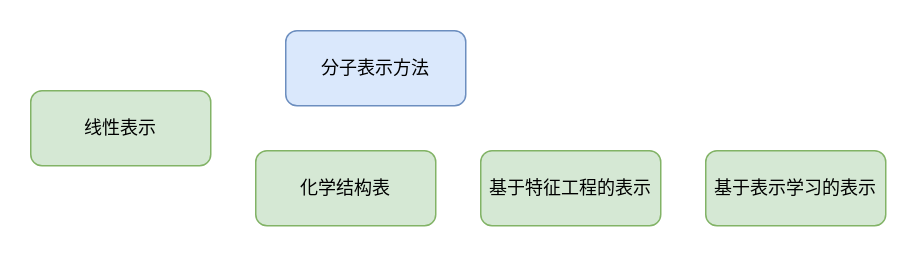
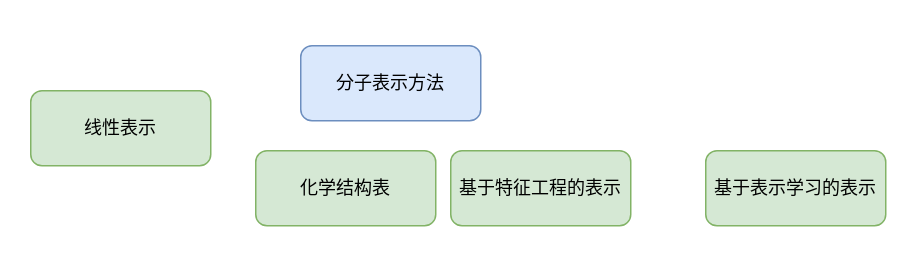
node "分子表示方法": moved (376, 68) -> (391, 83)
node "基于特征工程的表示": moved (571, 188) -> (541, 188)
